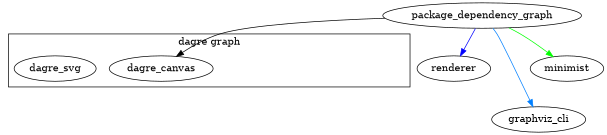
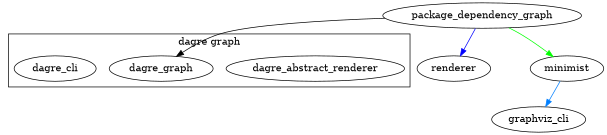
edge "package_dependency_graph" -> "graphviz_cli": now "minimist" -> "graphviz_cli"
node "dagre_svg": label "dagre_svg" -> "dagre_cli"
node "dagre_canvas": label "dagre_canvas" -> "dagre_graph"
node "dagre_abstract_renderer": added
